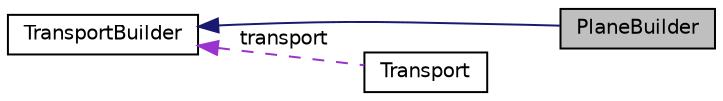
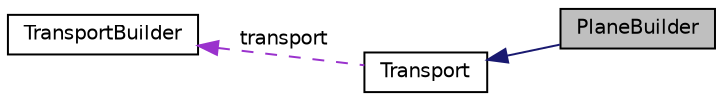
edge "PlaneBuilder" -> "TransportBuilder": now "PlaneBuilder" -> "Transport"
